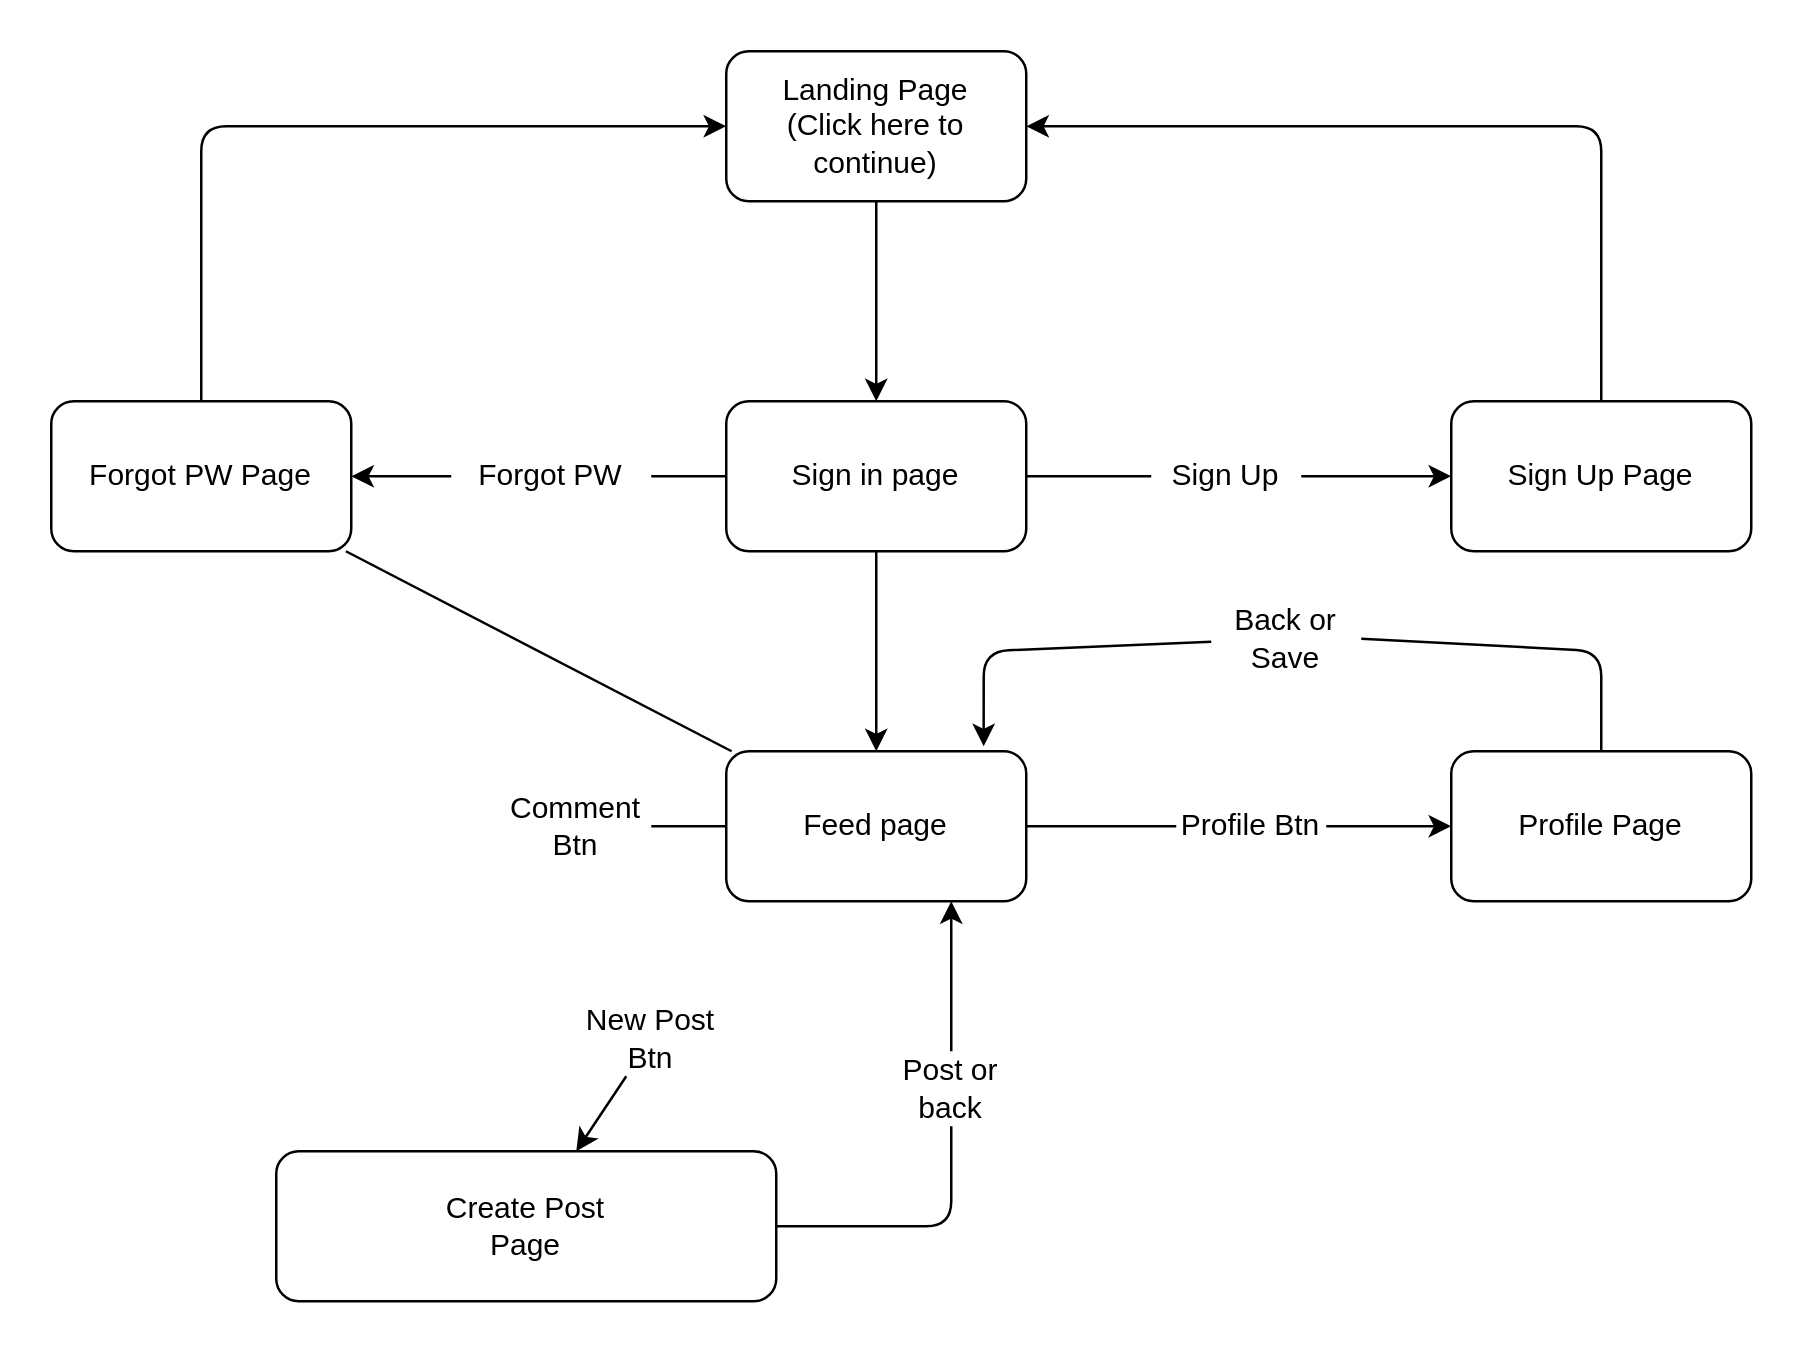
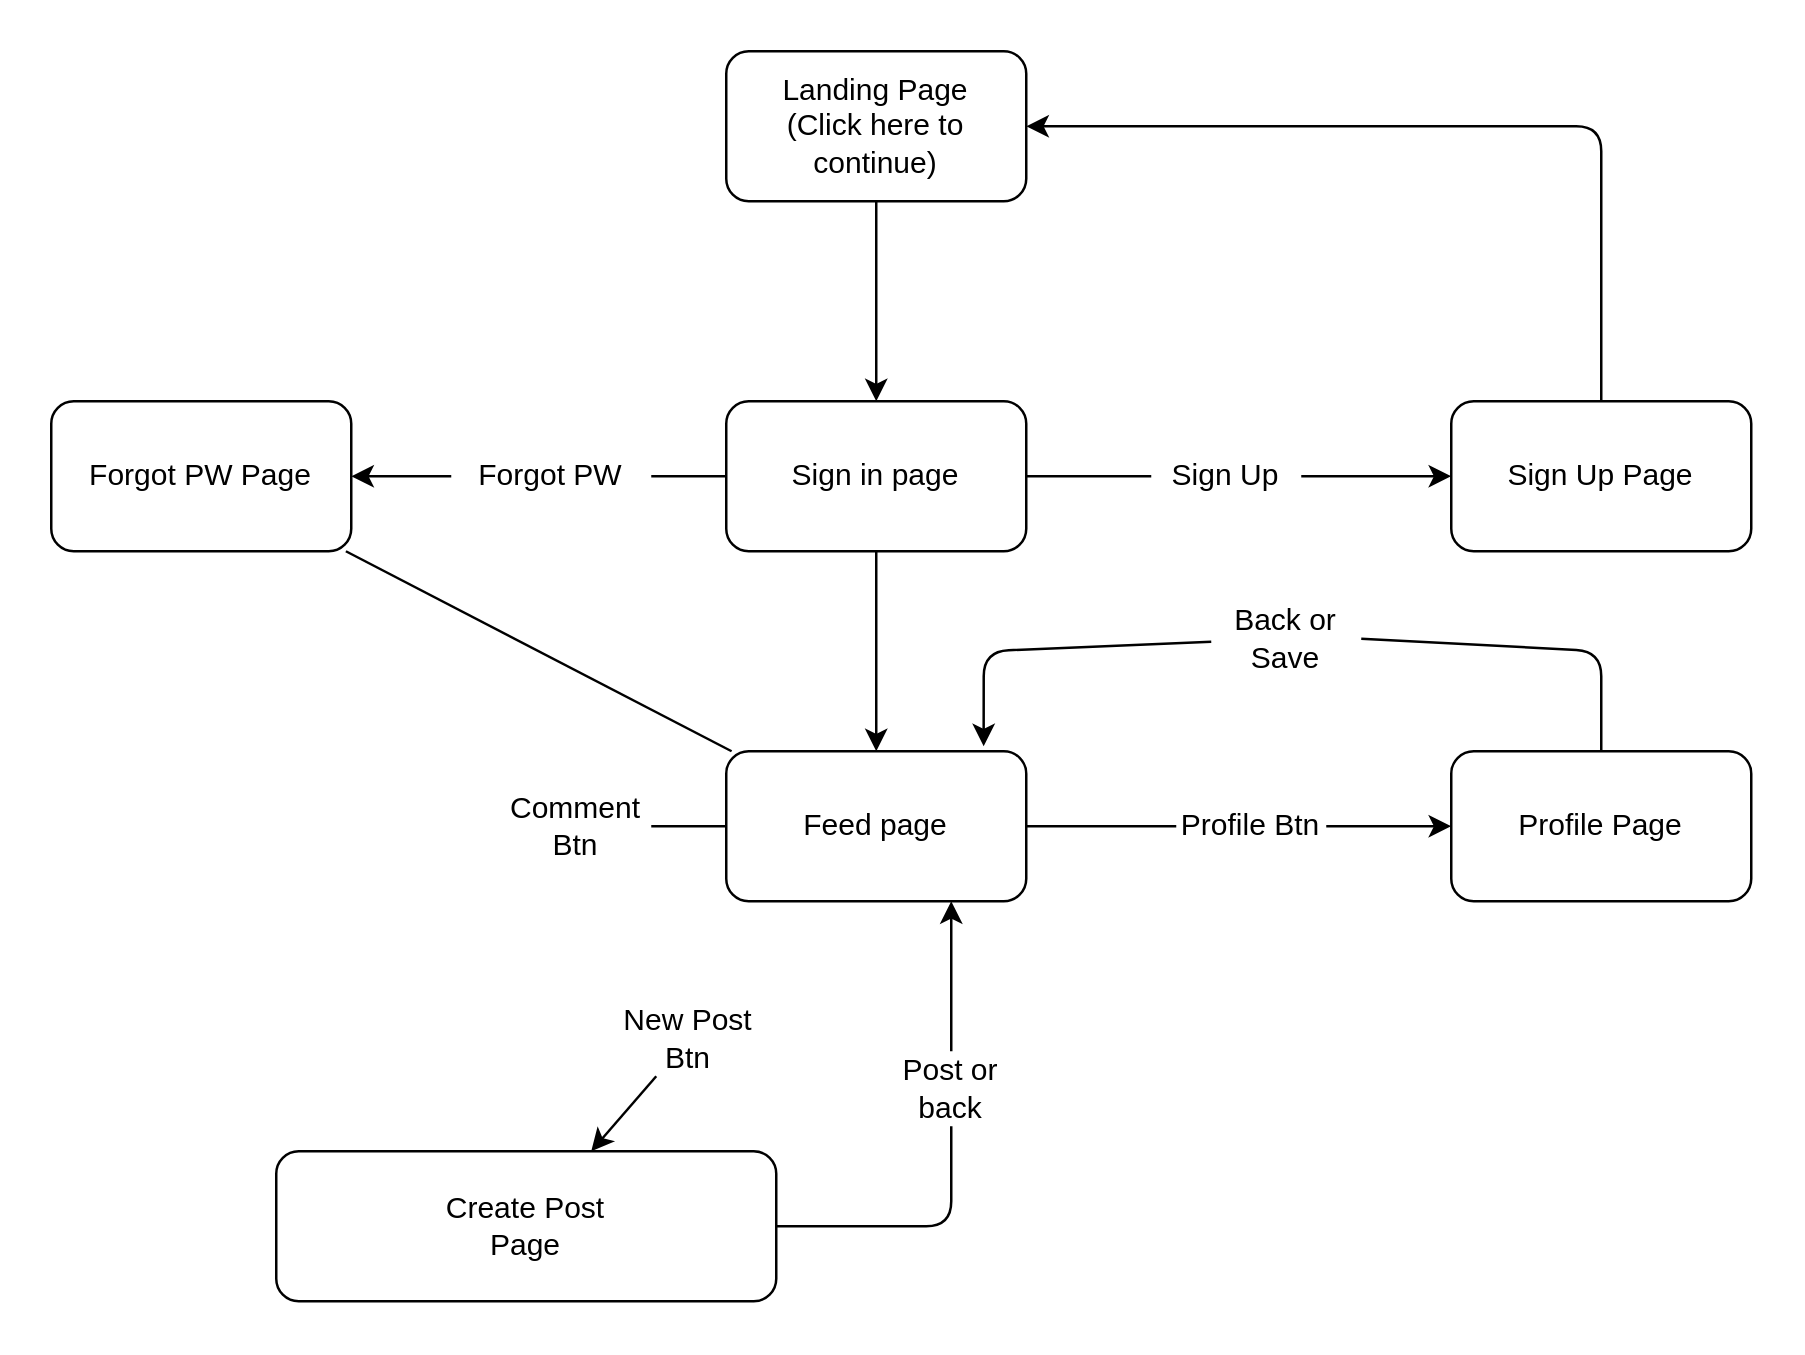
edge "Forgot PW Page" -> "Landing Page (Click here to continue)": removed
node "New Post Btn": moved (651, 1039) -> (689, 1039)
